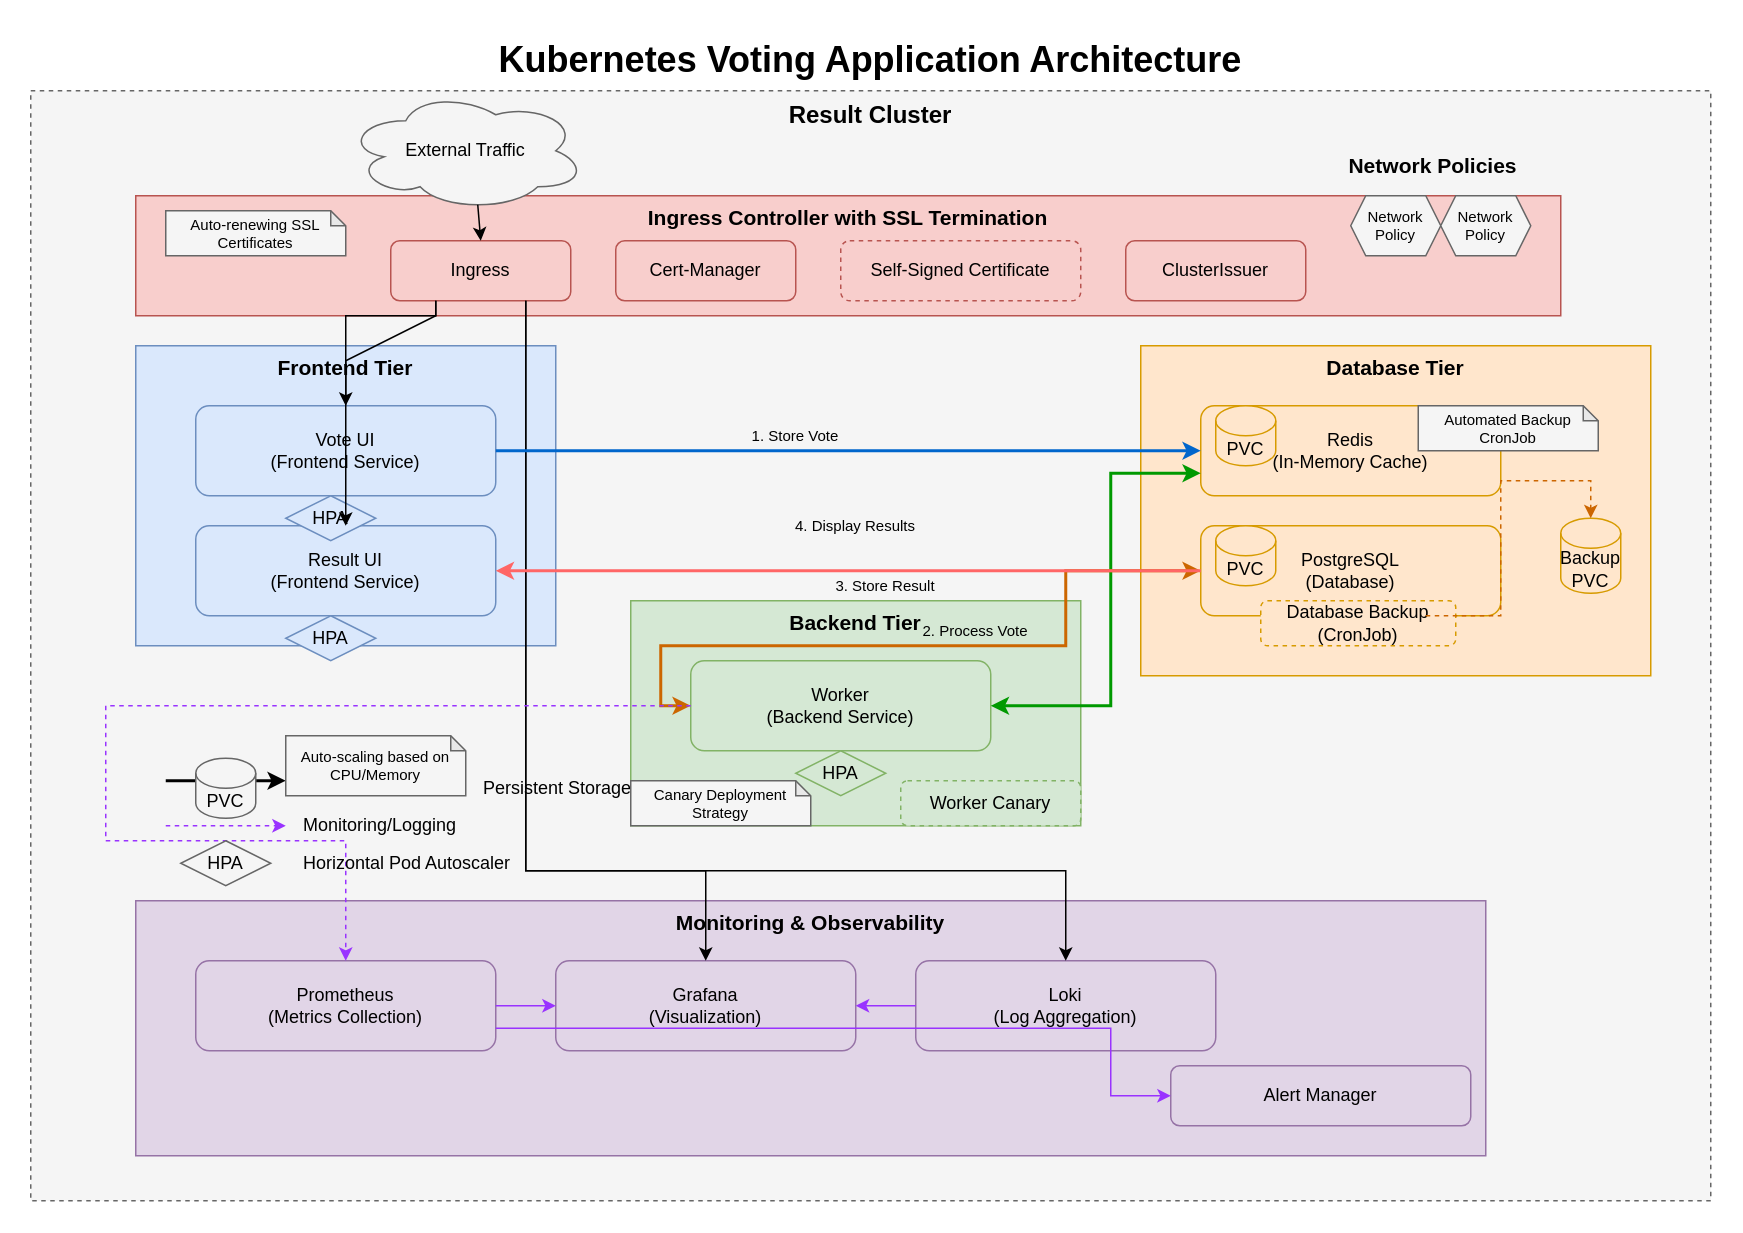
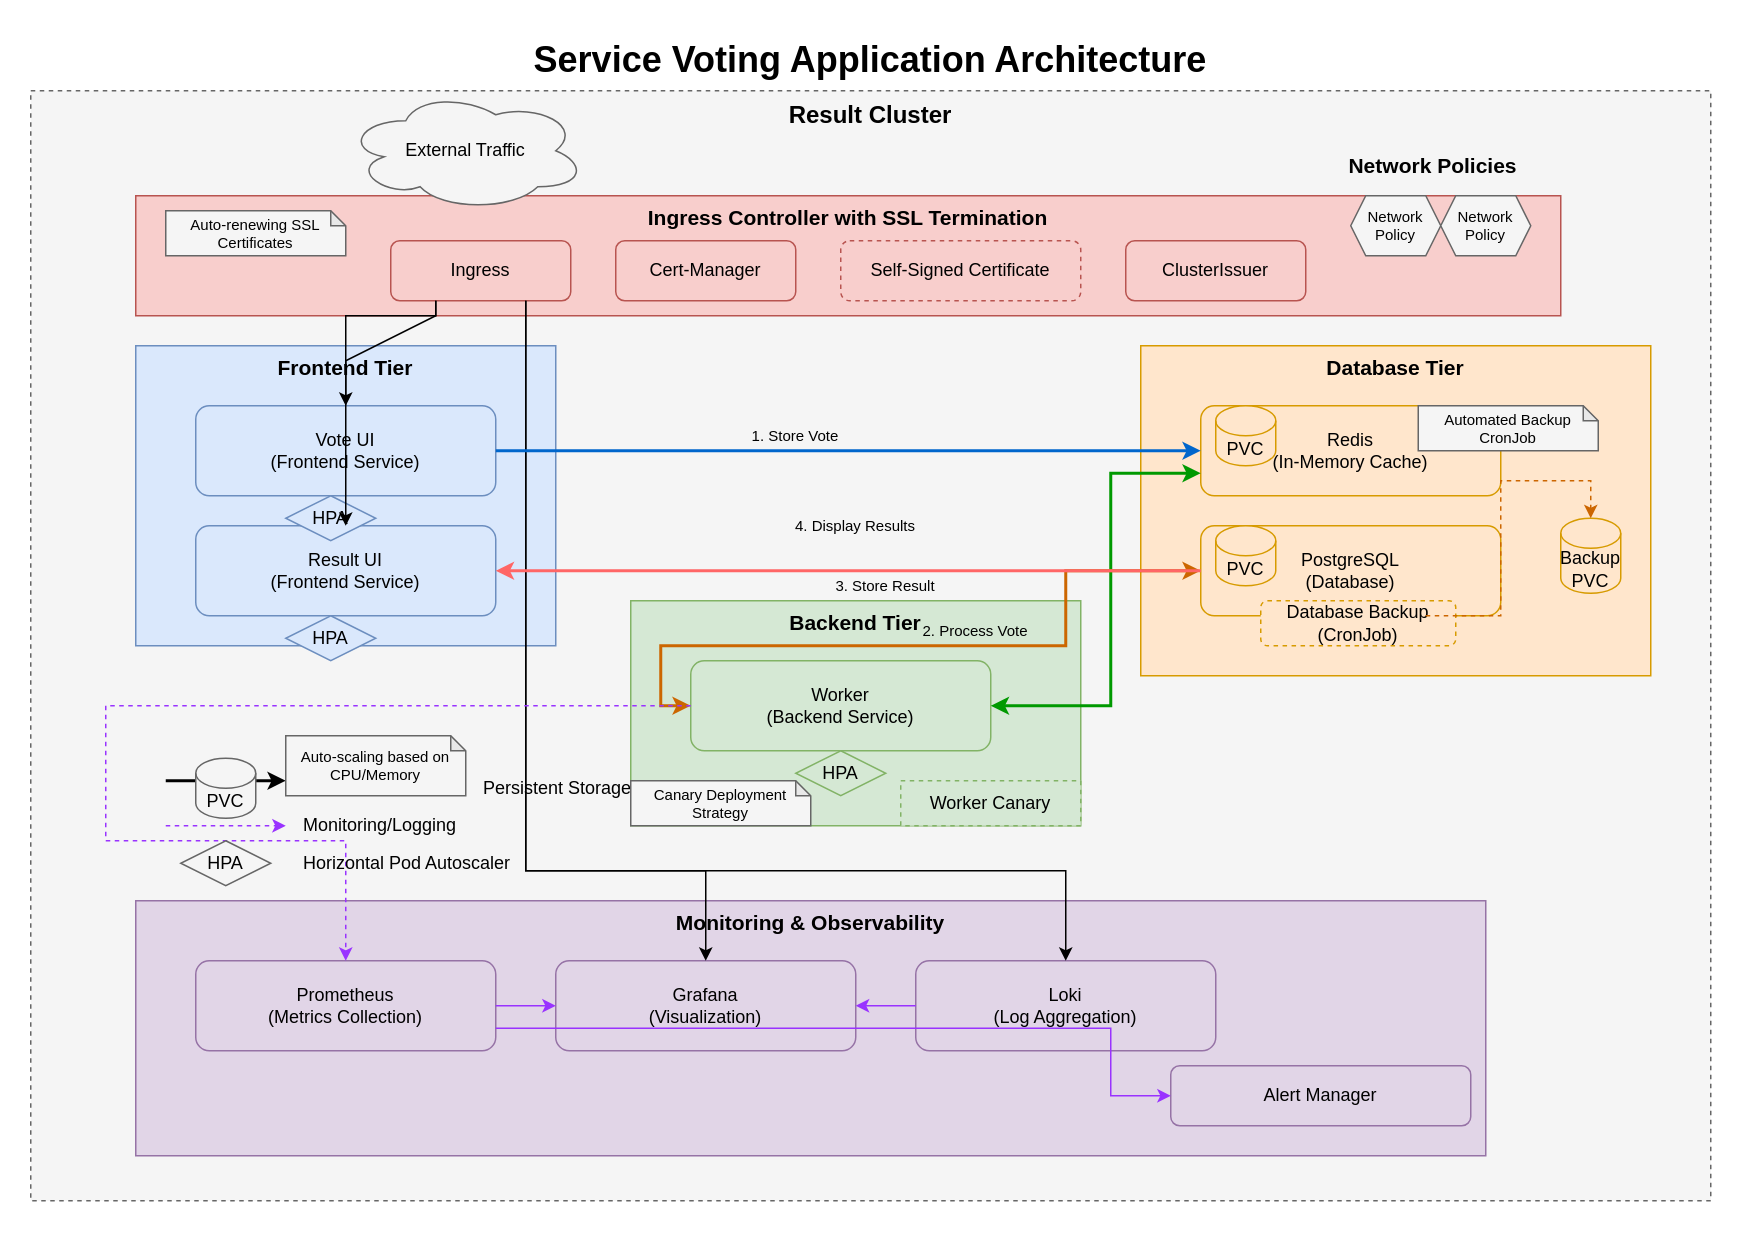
node "Kubernetes Voting Application Architecture": label "Kubernetes Voting Application Architecture" -> "Service Voting Application Architecture"
edge "External Traffic" -> "Ingress": removed
node "Worker Canary": shape rounded rectangle -> rectangle
